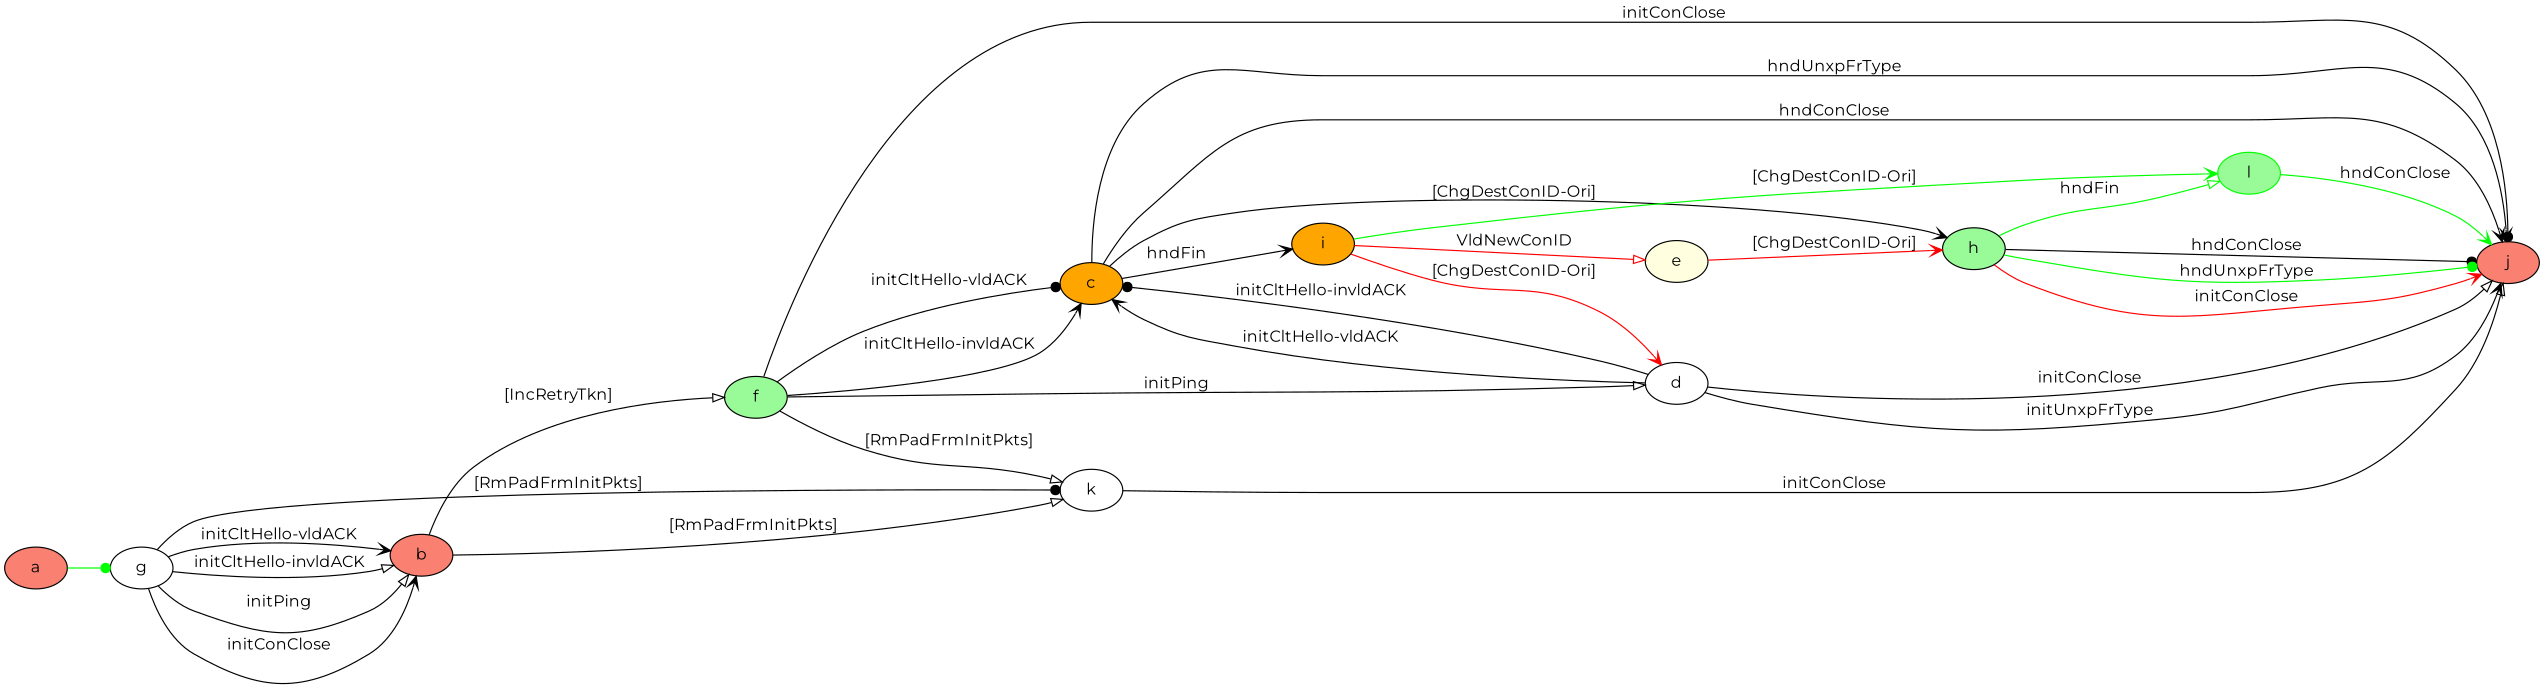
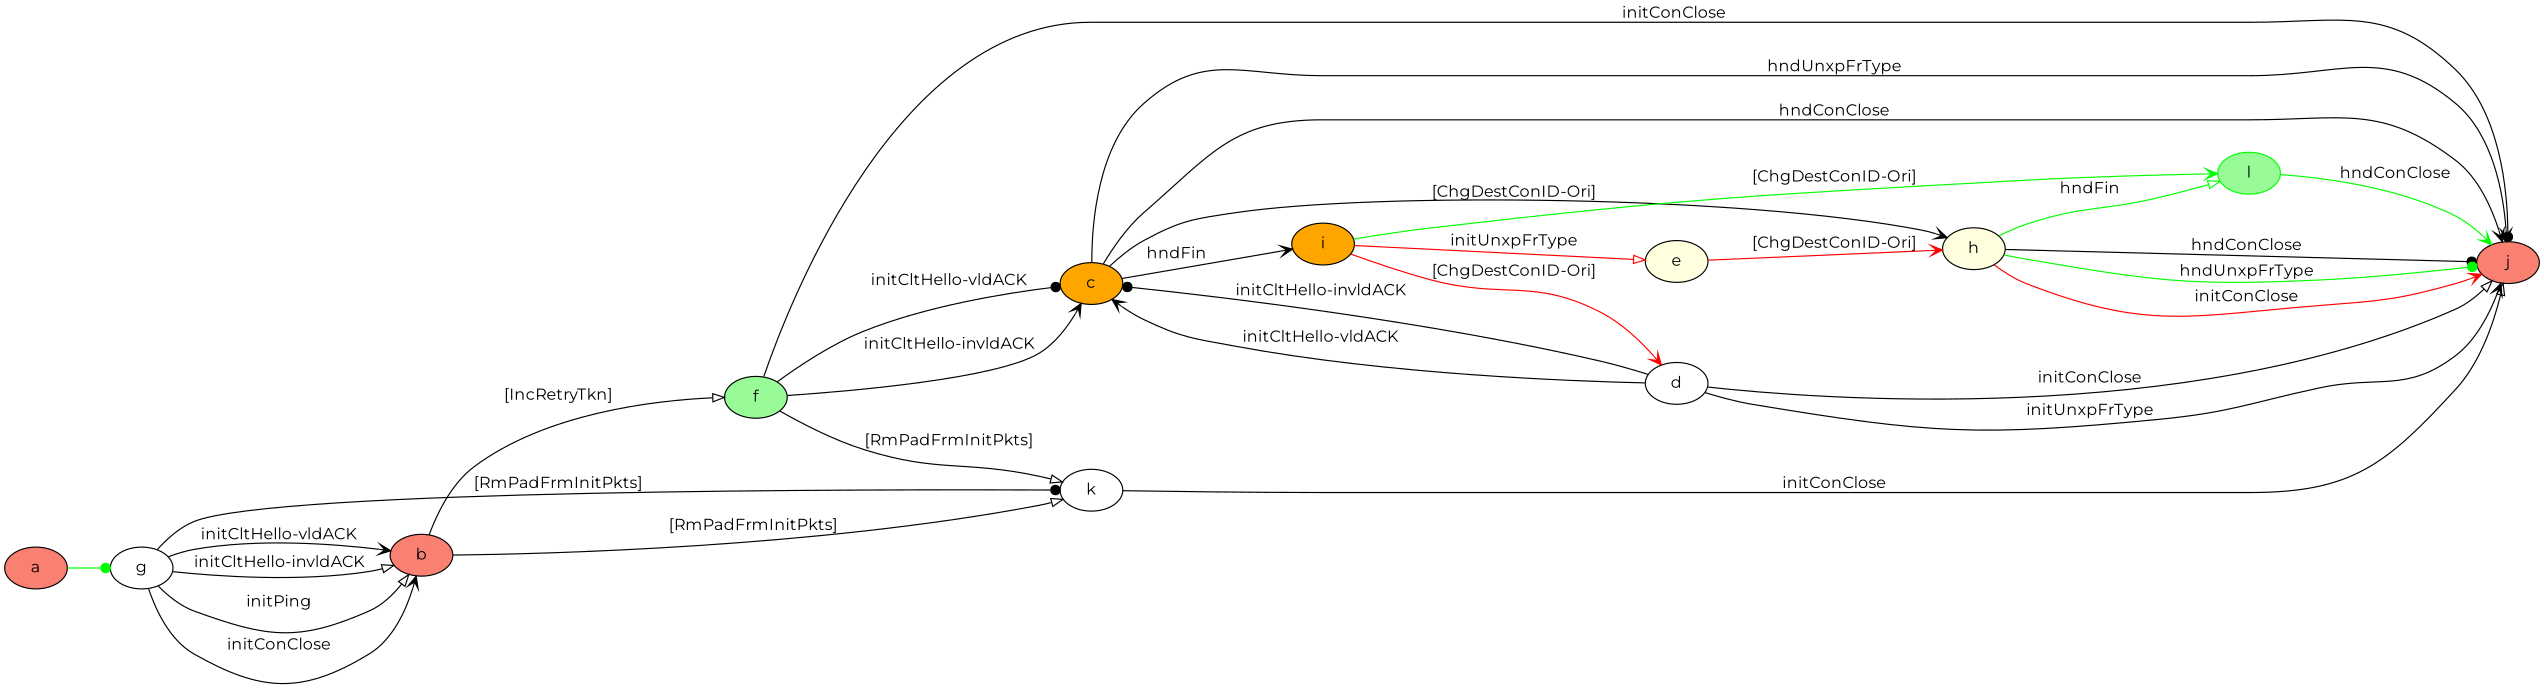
edge "i" -> "e": label "VldNewConID " -> "initUnxpFrType "
node "h": fillcolor palegreen -> lightyellow
edge "f" -> "d": removed, label "initPing"
